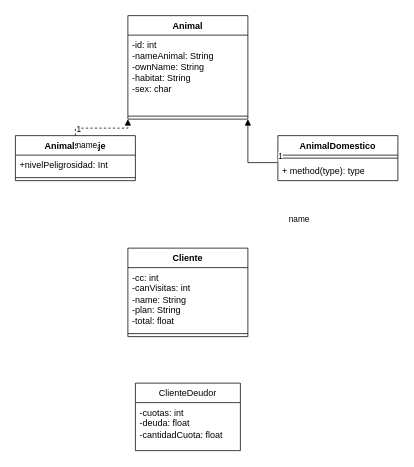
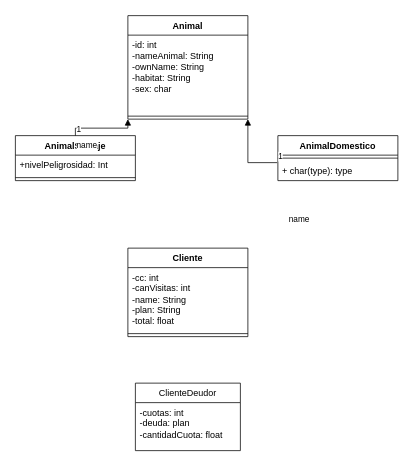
edge "AnimalSalvaje" -> "Animal": style dashed -> solid
node "+ method(type): type": label "+ method(type): type" -> "+ char(type): type"
node "-cuotas: int -deuda: float -cantidadCuota: float": label "-cuotas: int -deuda: float -cantidadCuota: float" -> "-cuotas: int -deuda: plan -cantidadCuota: float"
